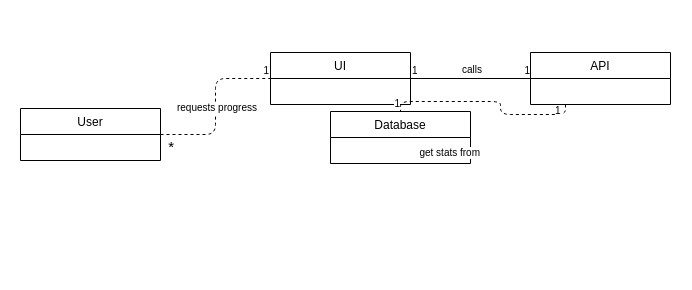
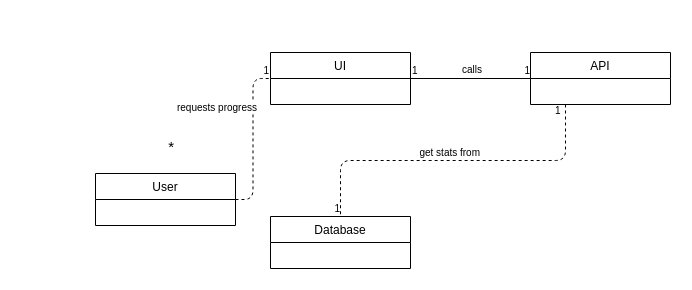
node "get stats from": fillcolor #ffffff -> #f8cecc
node "User": moved (91, 135) -> (166, 200)
node "Database": moved (401, 138) -> (341, 243)
